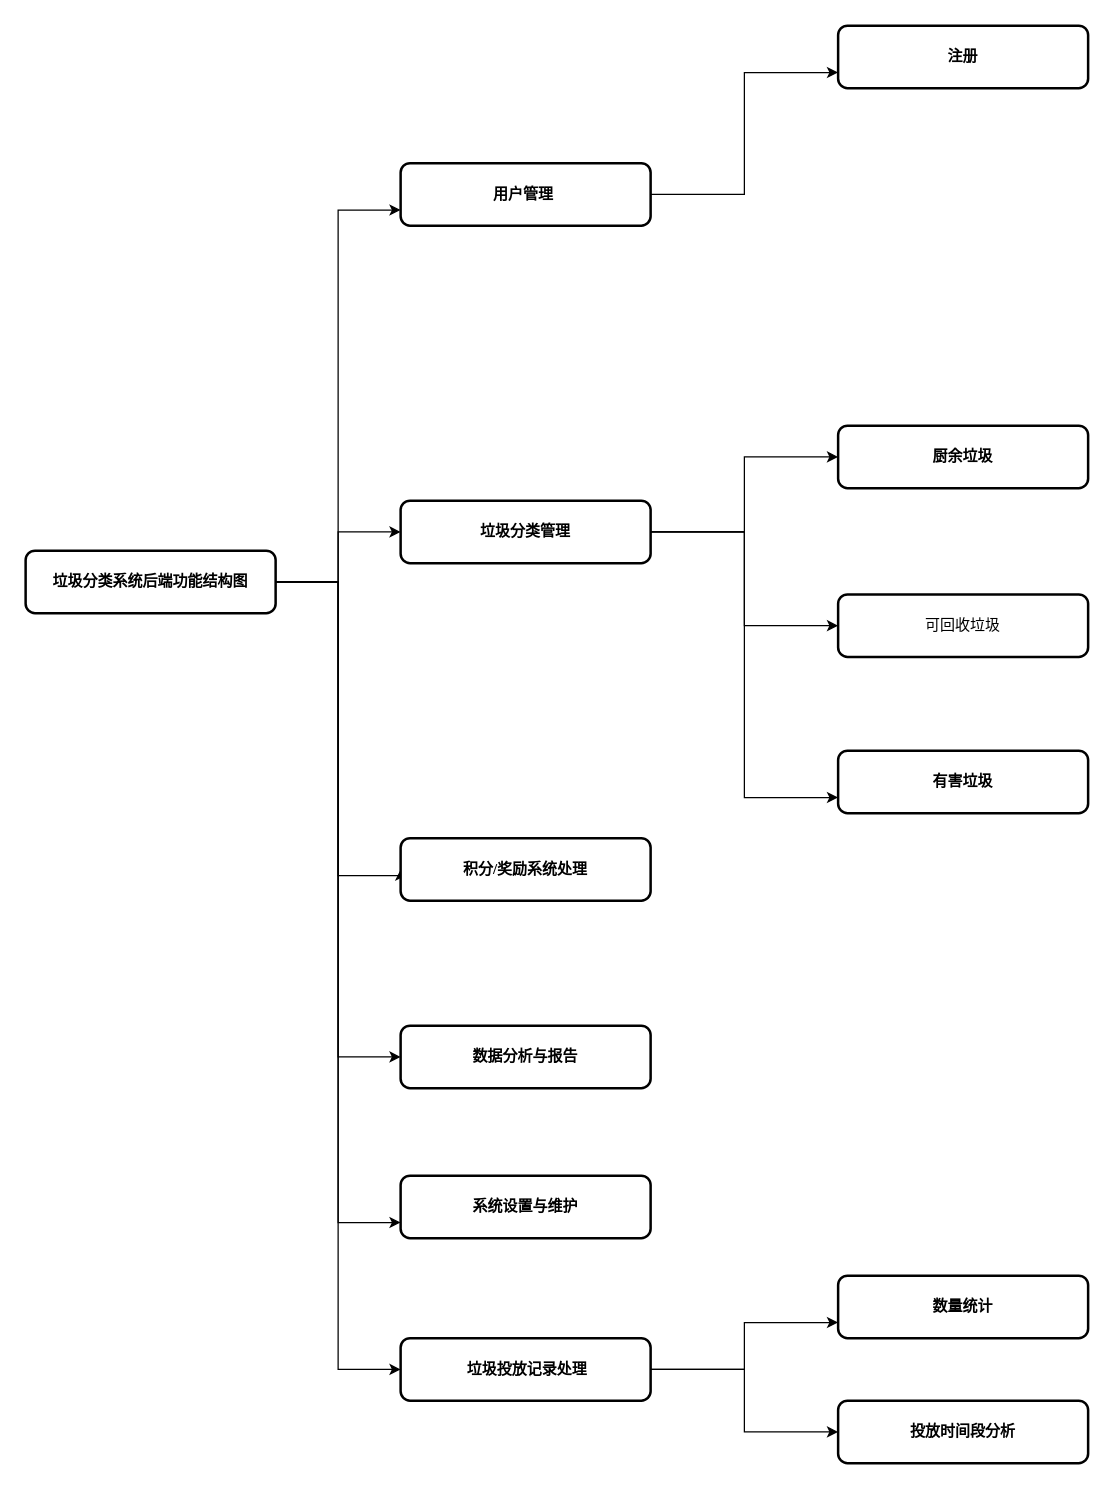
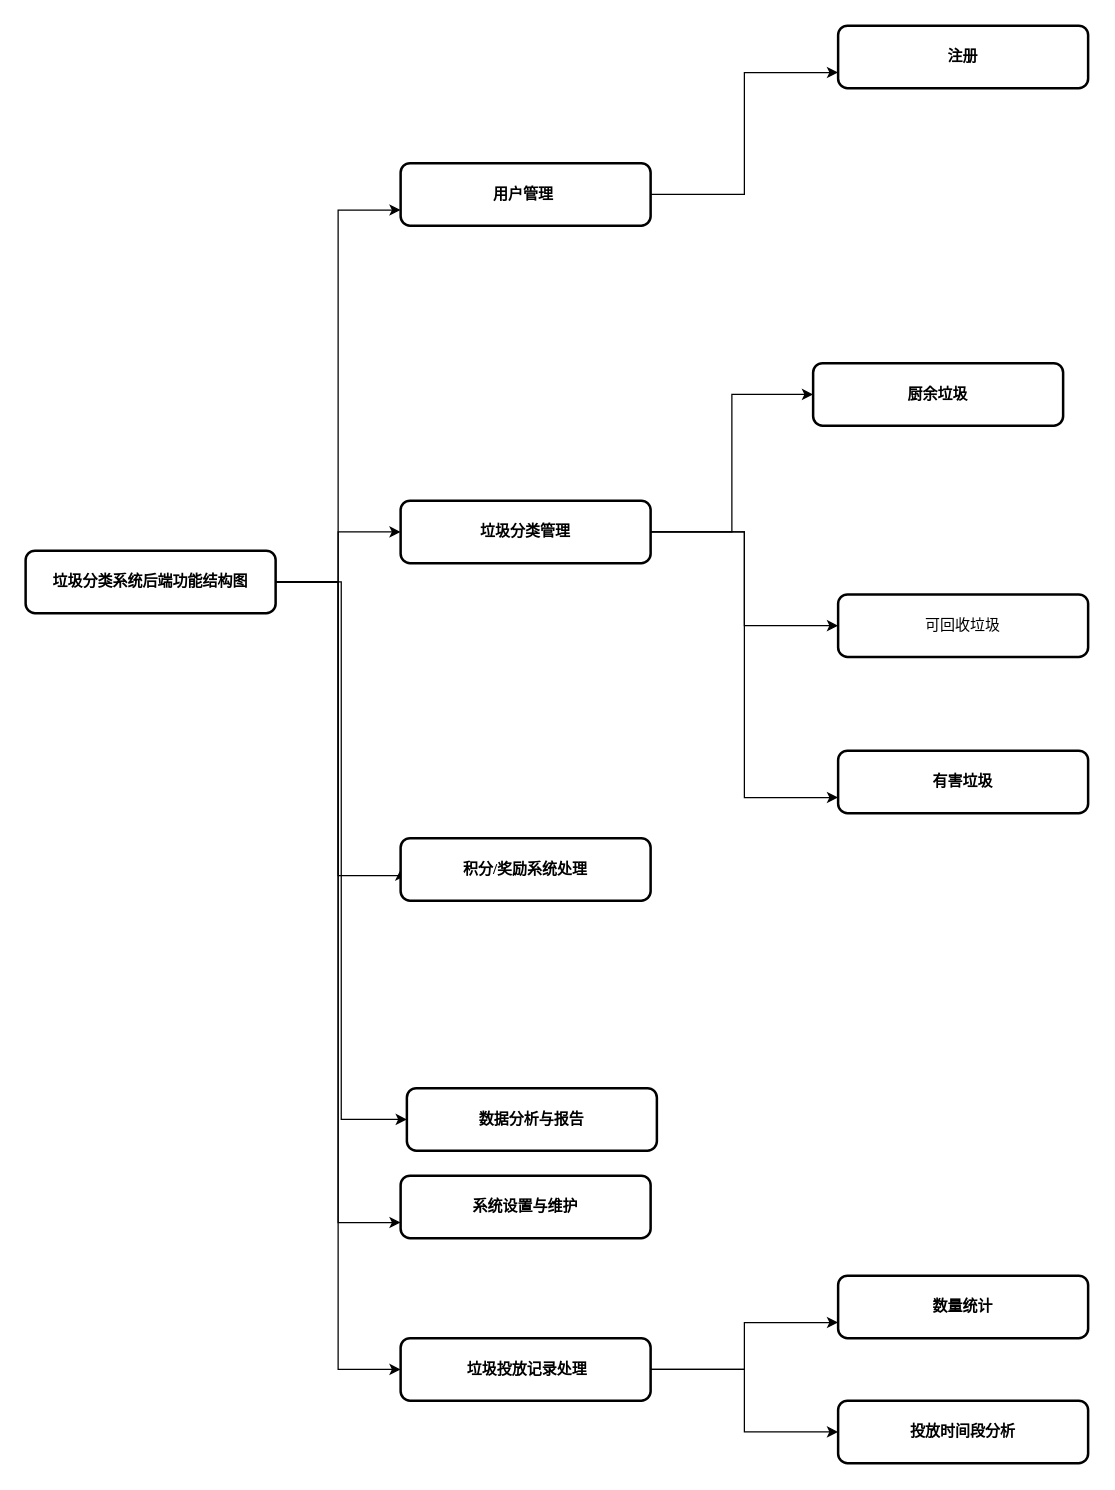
node "厨余垃圾": moved (963, 457) -> (938, 394)
node "数据分析与报告": moved (526, 1057) -> (532, 1119)
